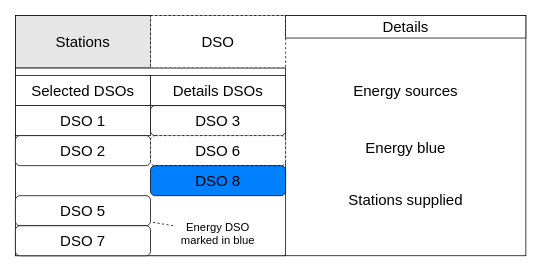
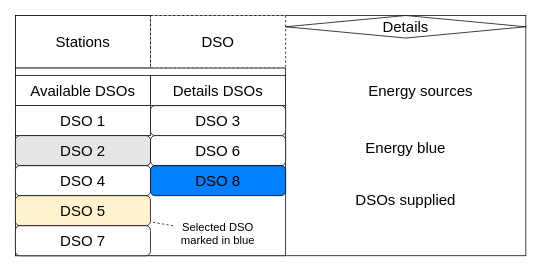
node "Details": shape rectangle -> diamond
node "Stations": fillcolor #e6e6e6 -> #ffffff
node "Selected DSOs": label "Selected DSOs" -> "Available DSOs"
node "Energy sources": moved (405, 90) -> (420, 90)
node "DSO 2": fillcolor #ffffff -> #e6e6e6
node "DSO 6": style dashed -> solid
node "DSO 4": added
node "Stations supplied": label "Stations supplied" -> "DSOs supplied"
node "DSO 5": fillcolor #ffffff -> #fff2cc
node "Energy DSO marked in blue": label "Energy DSO marked in blue" -> "Selected DSO marked in blue"
